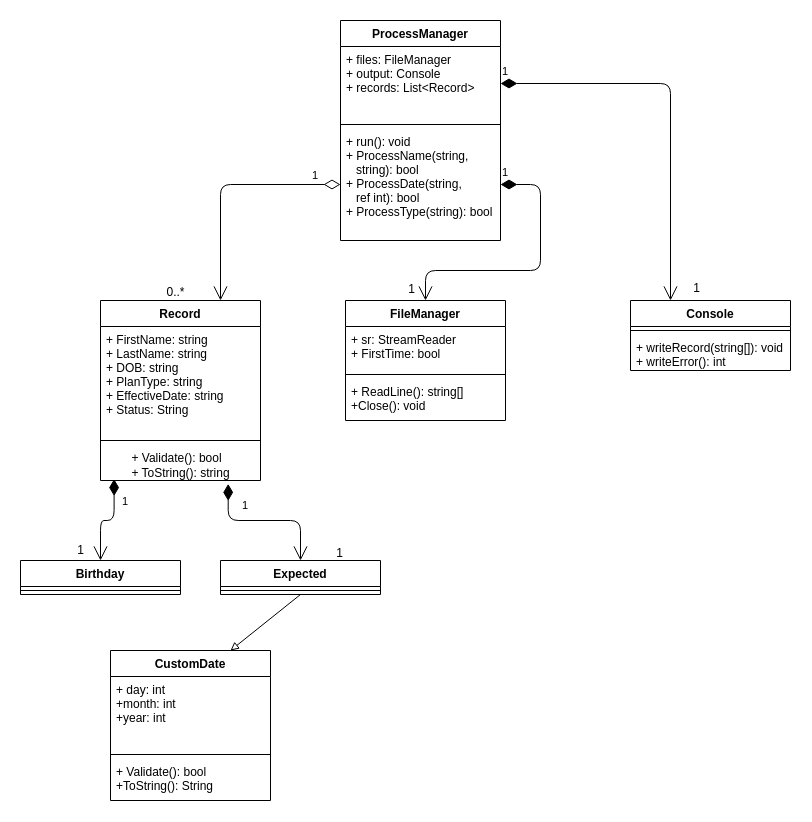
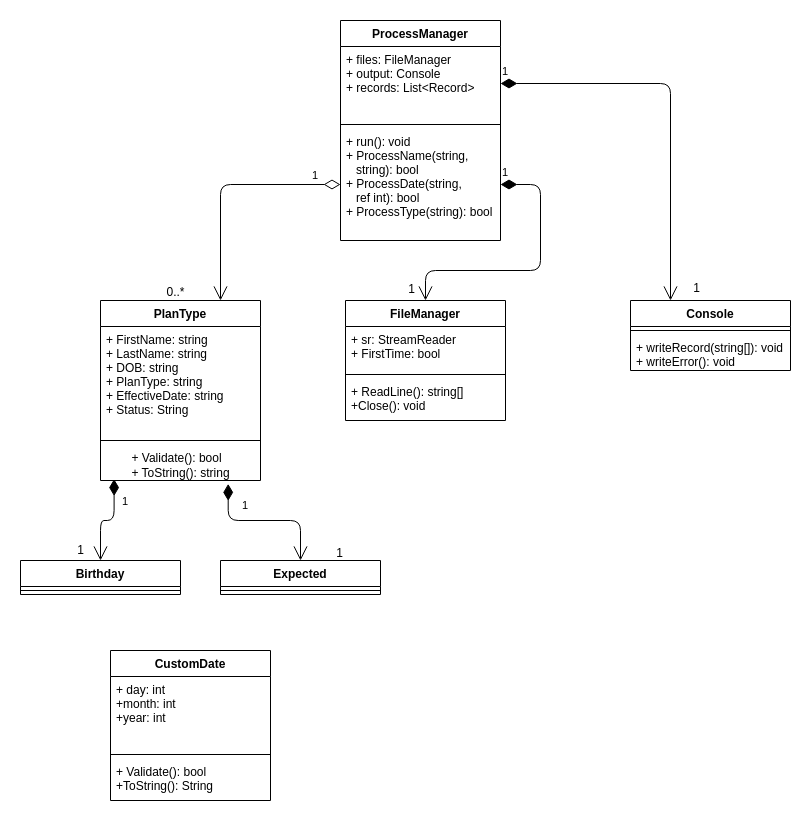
node "Record": label "Record" -> "PlanType"
node "+ writeRecord(string[]): void + writeError(): int": label "+ writeRecord(string[]): void + writeError(): int" -> "+ writeRecord(string[]): void + writeError(): void"
edge "Expected" -> "CustomDate": removed
